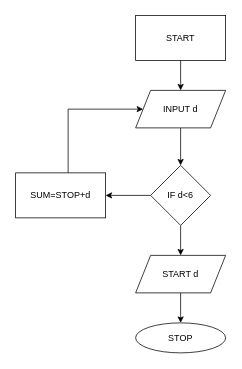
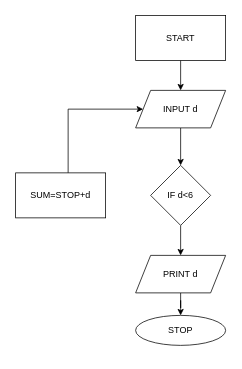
edge "IF d<6" -> "SUM=STOP+d": removed
node "START d": label "START d" -> "PRINT d"
node "STOP": moved (180, 338) -> (180, 330)
